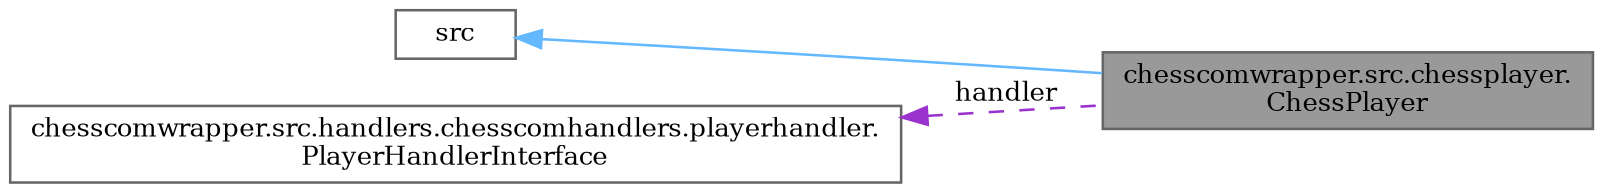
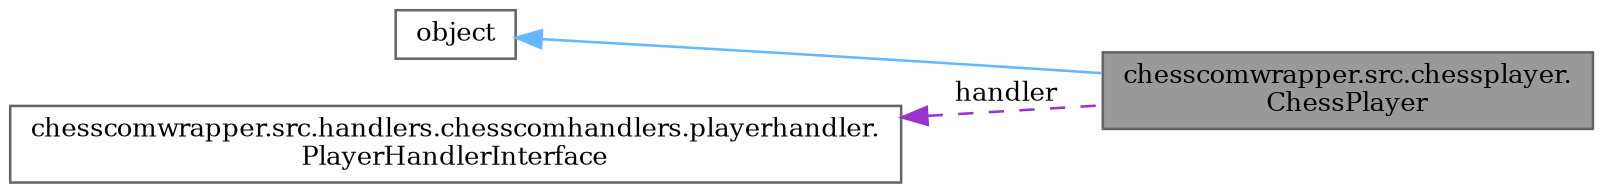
node "src": label "src" -> "object"
